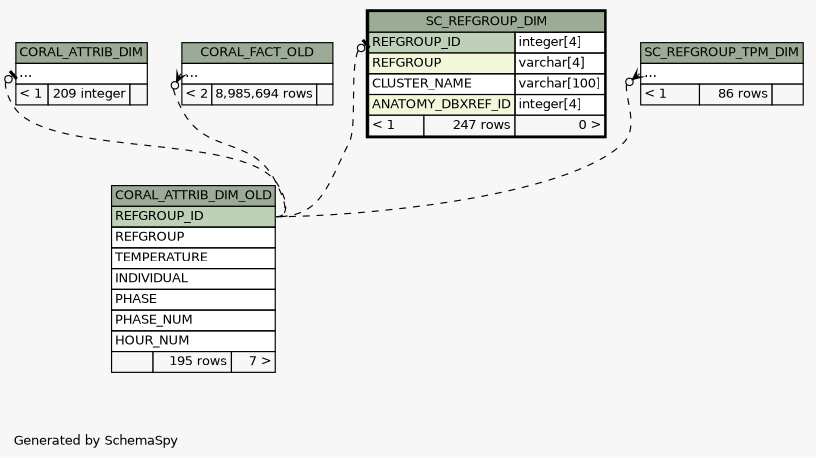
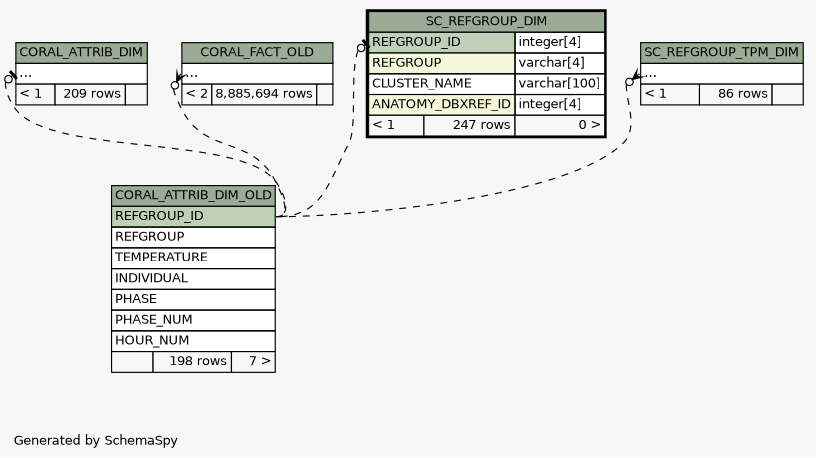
node "CORAL_ATTRIB_DIM": text "209 integer" -> "209 rows"
node "CORAL_FACT_OLD": text "8,985,694 rows" -> "8,885,694 rows"
node "CORAL_ATTRIB_DIM_OLD": text "195 rows" -> "198 rows"
